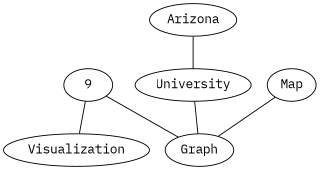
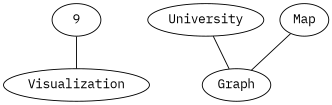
node "Arizona": removed
edge "9" -- "Graph": removed
